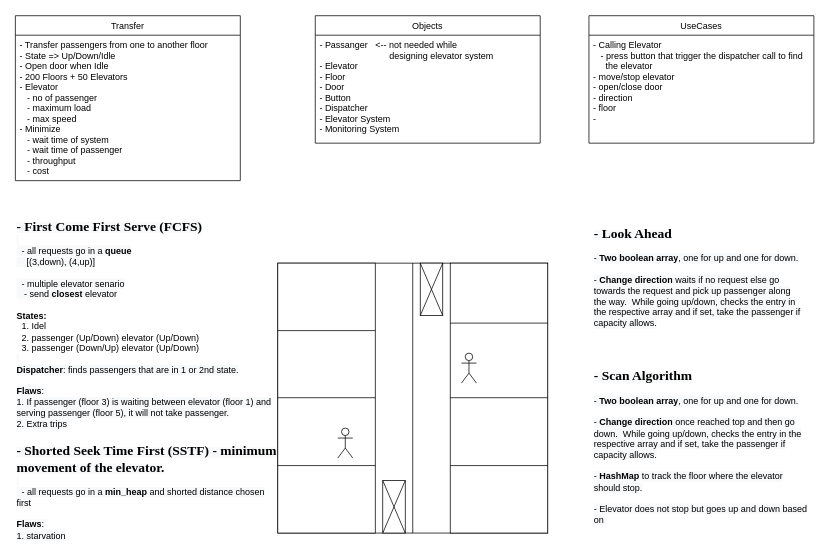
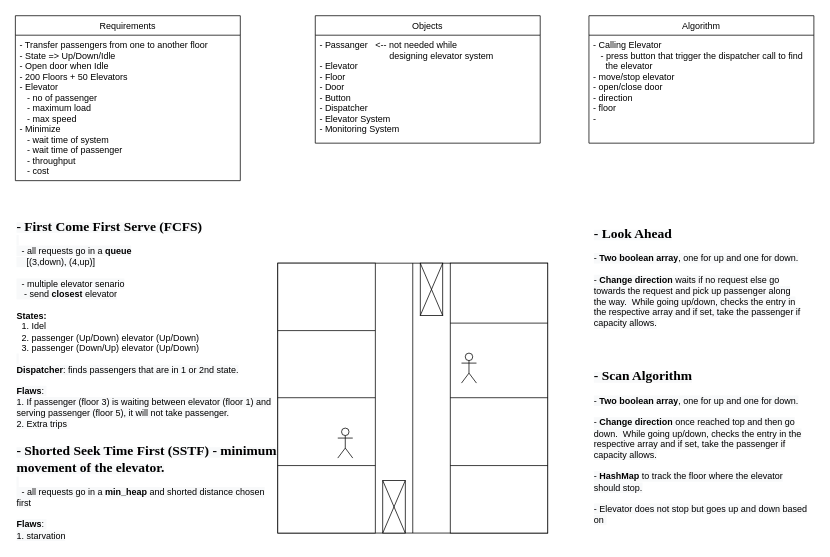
node "Transfer": label "Transfer" -> "Requirements"
node "UseCases": label "UseCases" -> "Algorithm"
